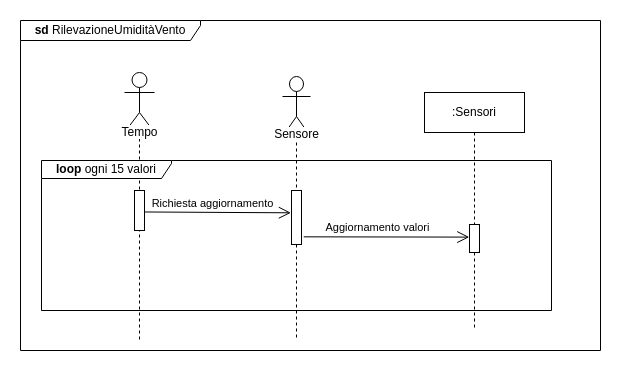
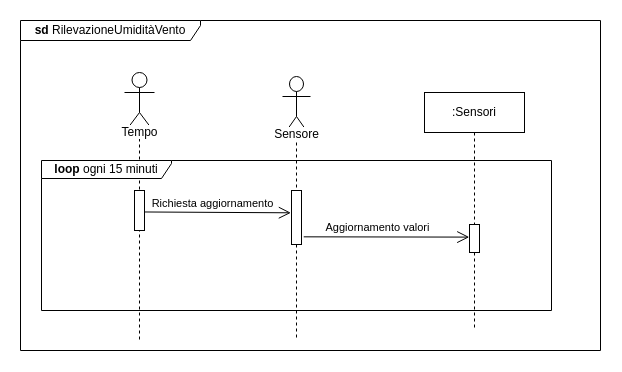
node "loop ogni 15 valori": label "loop ogni 15 valori" -> "loop ogni 15 minuti"
